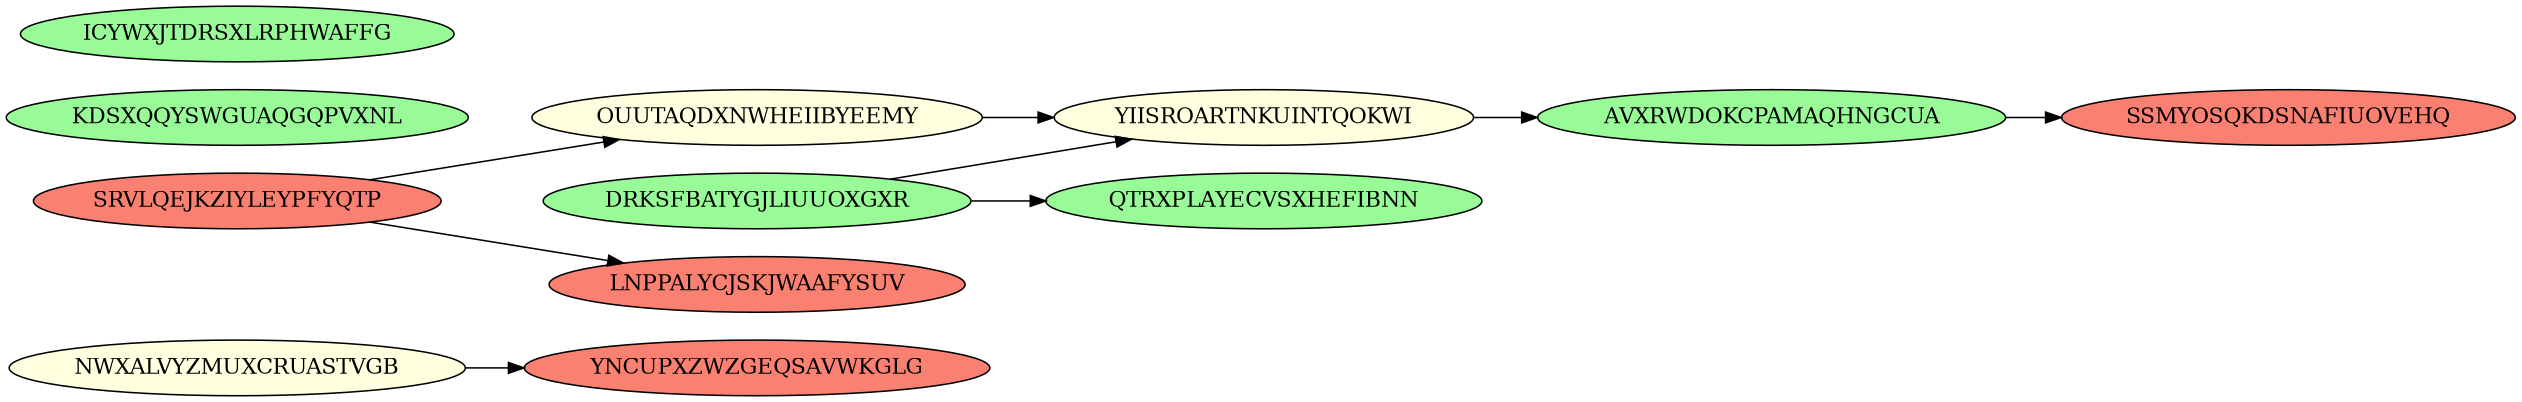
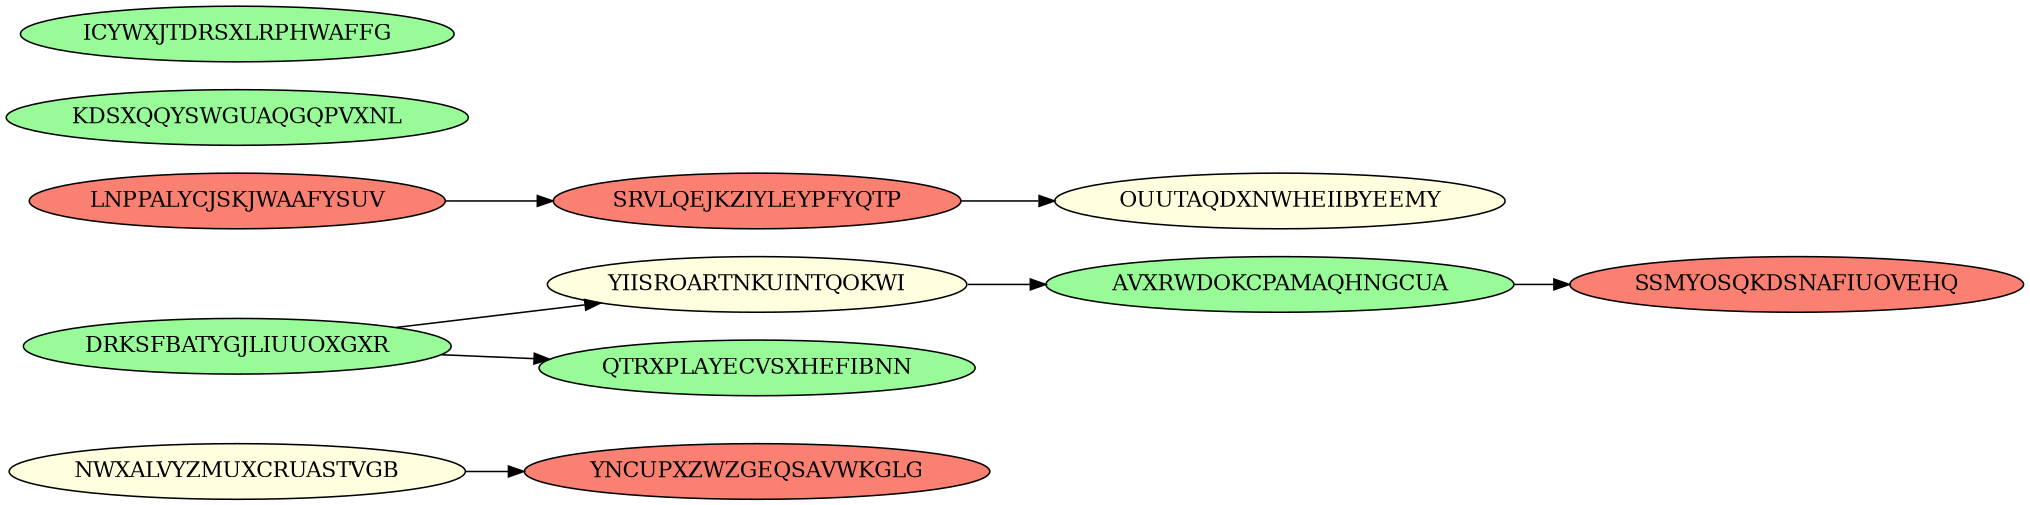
edge "OUUTAQDXNWHEIIBYEEMY" -> "YIISROARTNKUINTQOKWI": removed
edge "SRVLQEJKZIYLEYPFYQTP" -> "LNPPALYCJSKJWAAFYSUV": reversed
